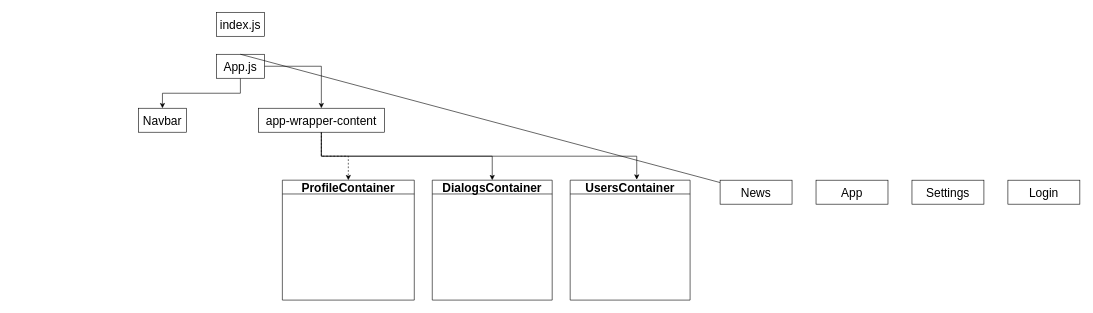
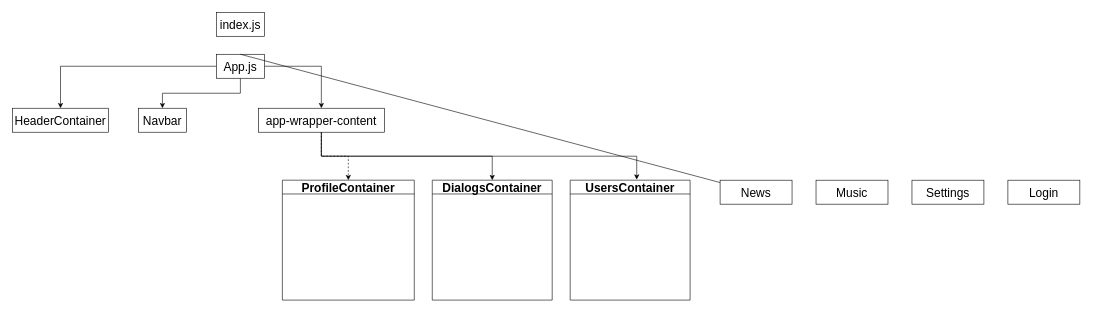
edge "App.js" -> "HeaderContainer": added
node "HeaderContainer": added
node "App": label "App" -> "Music"
